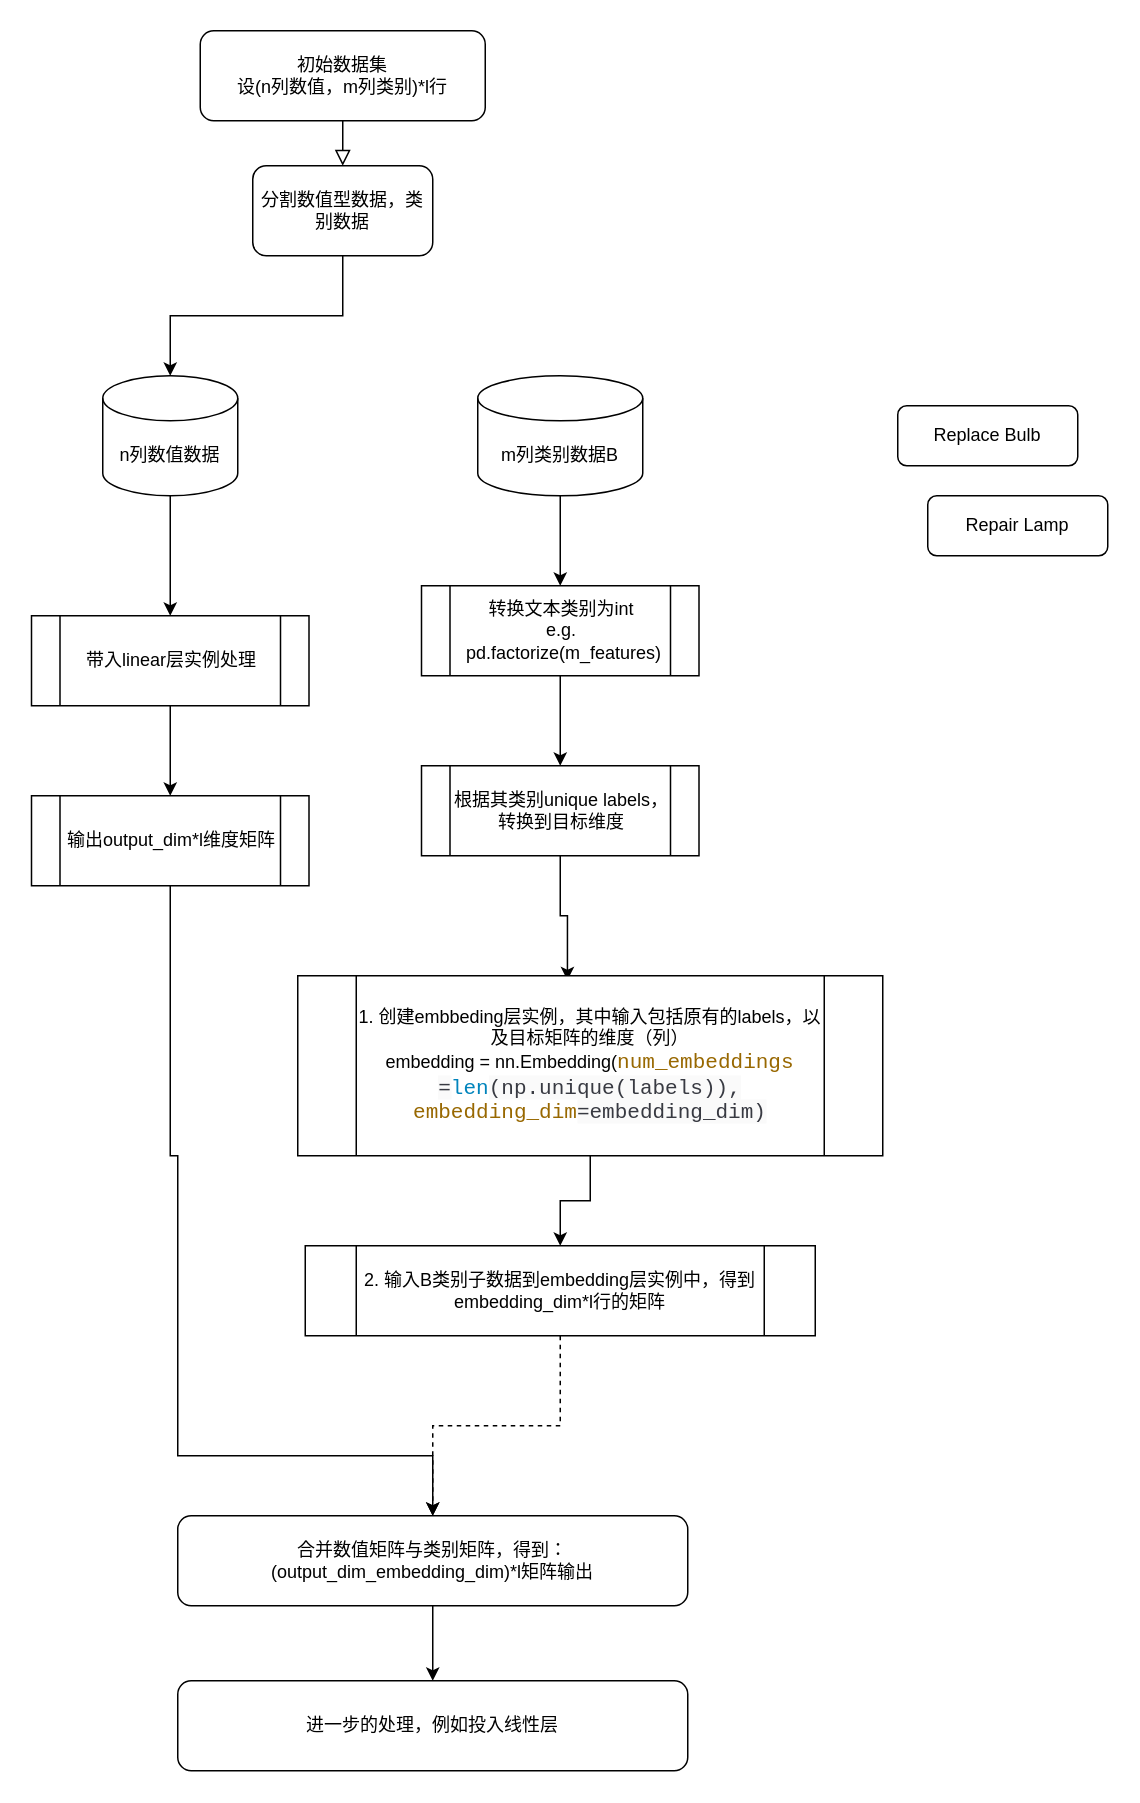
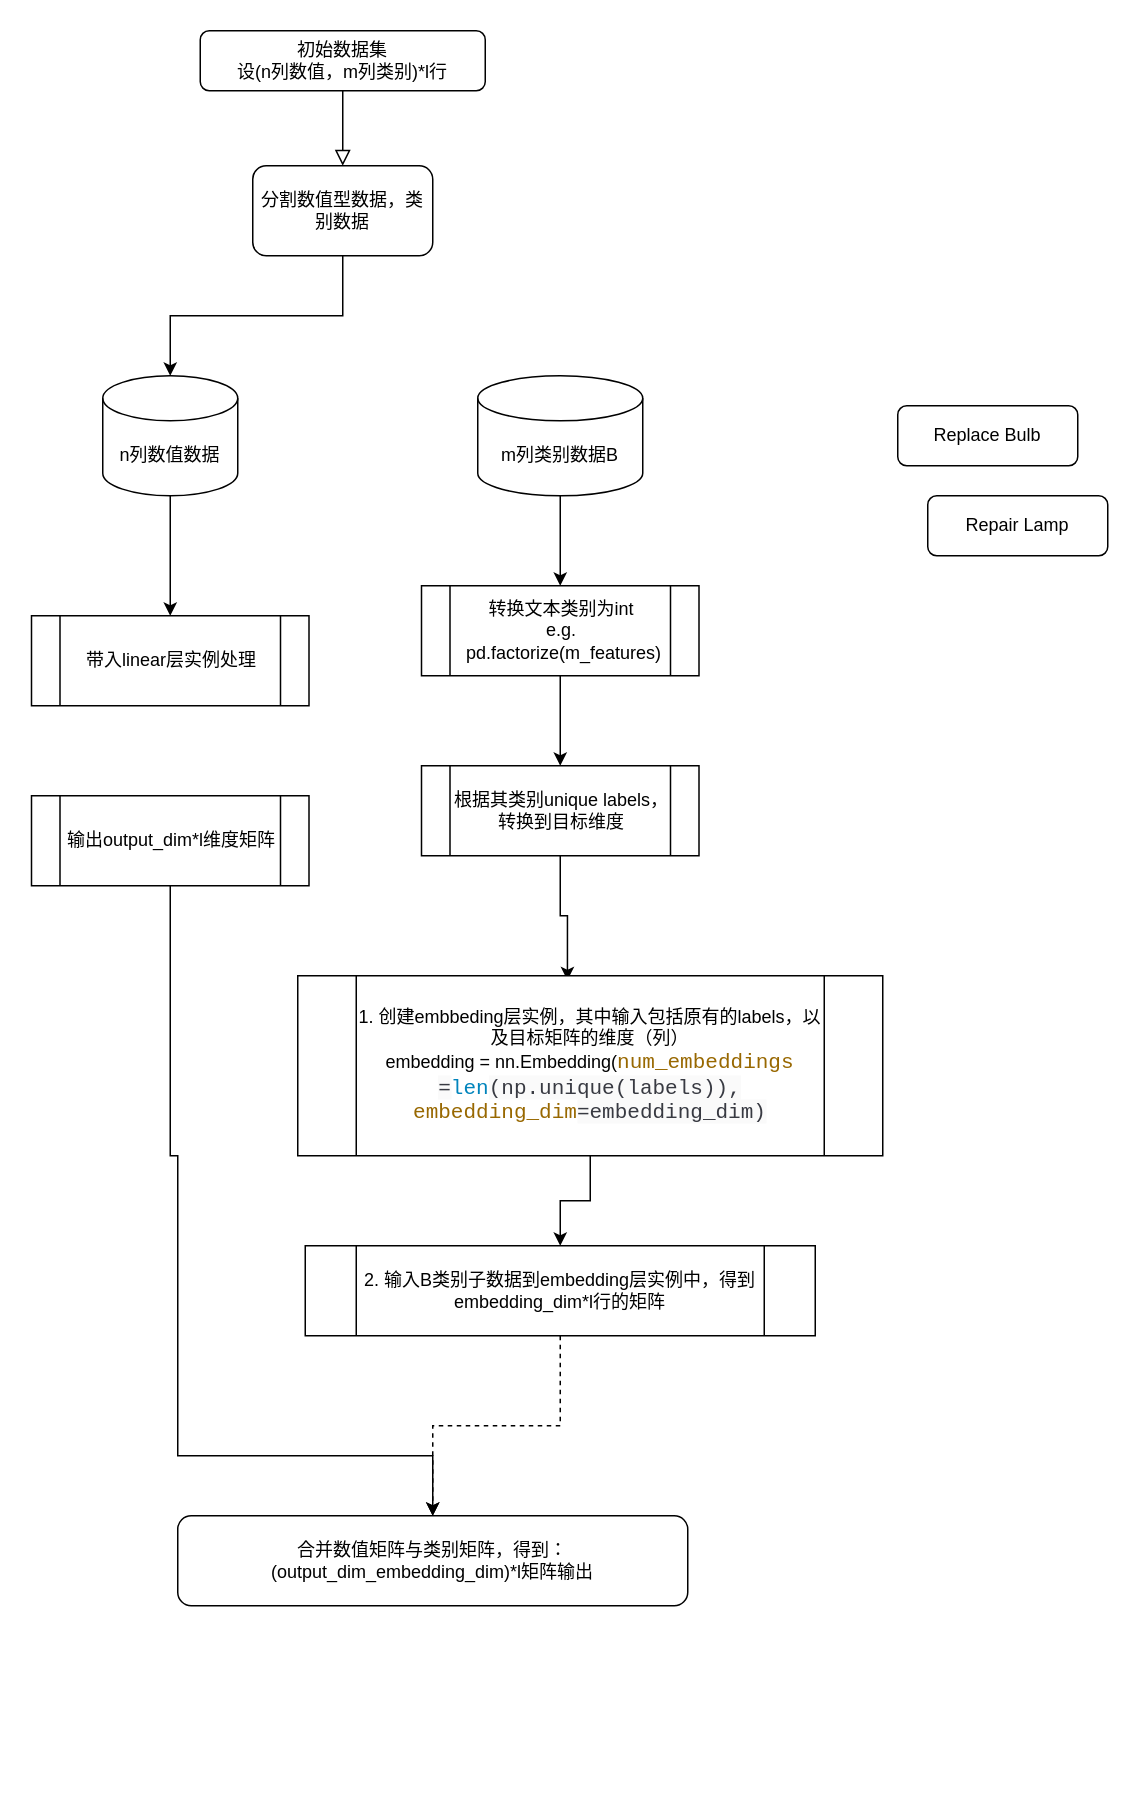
node "初始数据集 设(n列数值，m列类别)*l行": size 285x90 -> 285x60
edge "带入linear层实例处理" -> "输出output_dim*l维度矩阵": removed
edge "合并数值矩阵与类别矩阵，得到：(output_dim_embedding_dim)*l矩阵输出" -> "进一步的处理，例如投入线性层": removed
node "进一步的处理，例如投入线性层": removed
